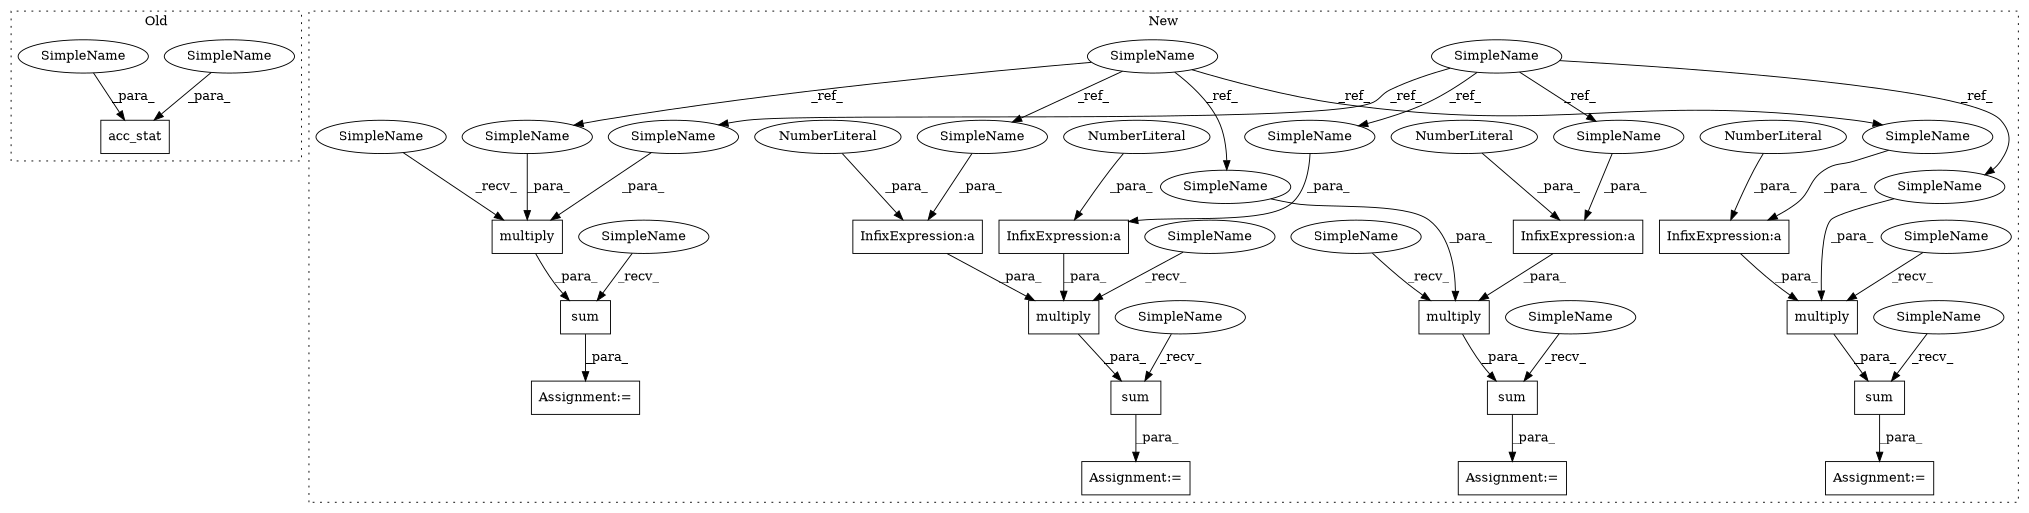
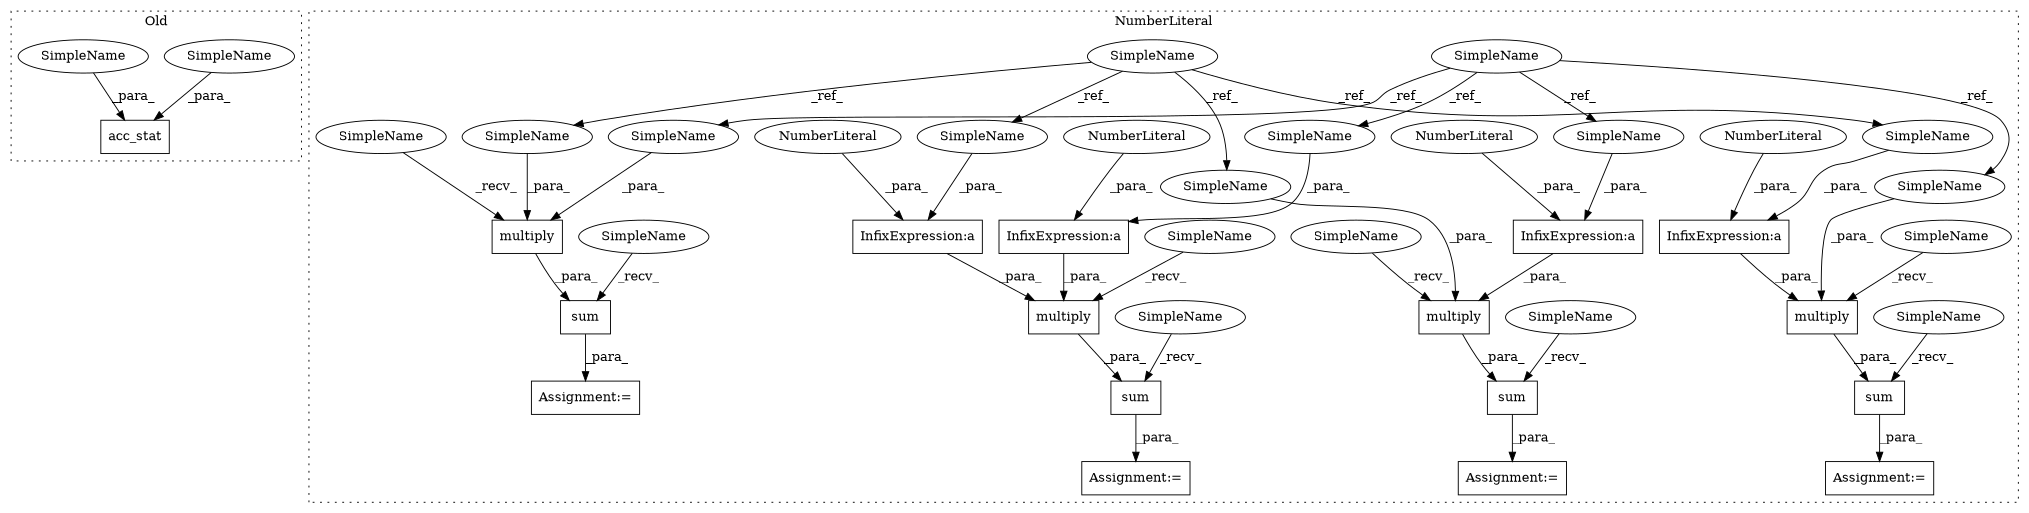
cluster "New": label "New" -> "NumberLiteral"
